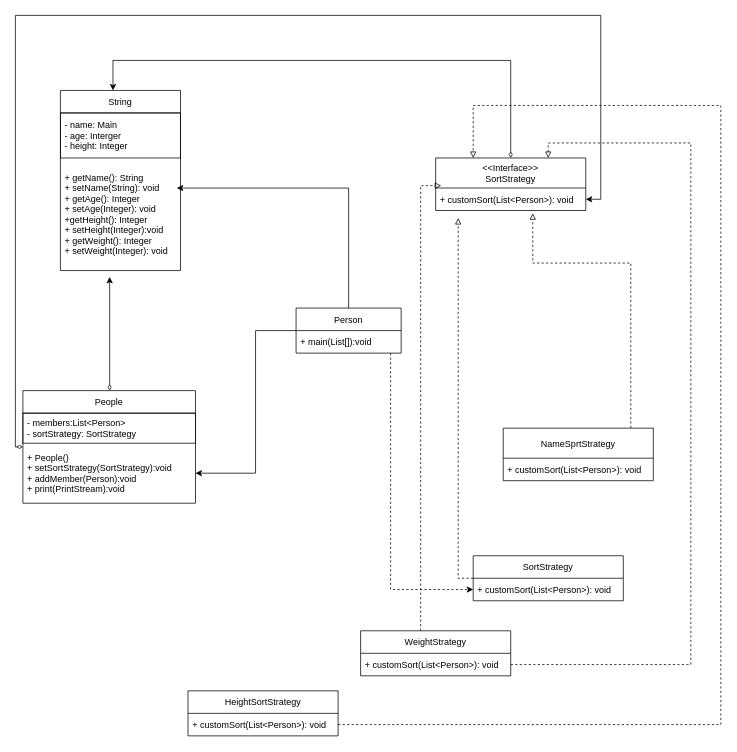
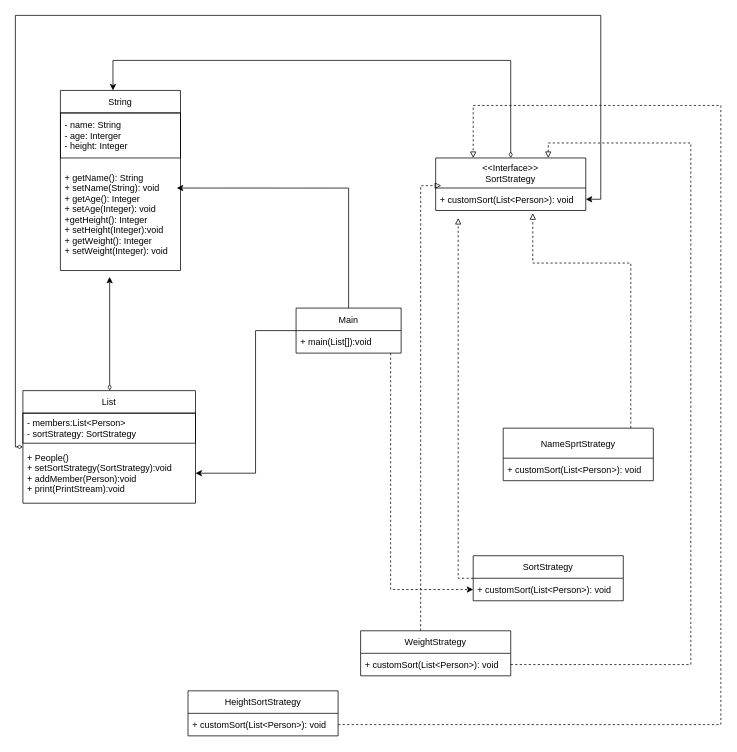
node "- name: Main - age: Interger - height: Integer": label "- name: Main - age: Interger - height: Integer" -> "- name: String - age: Interger - height: Integer"
node "Person": label "Person" -> "Main"
node "People": label "People" -> "List"
